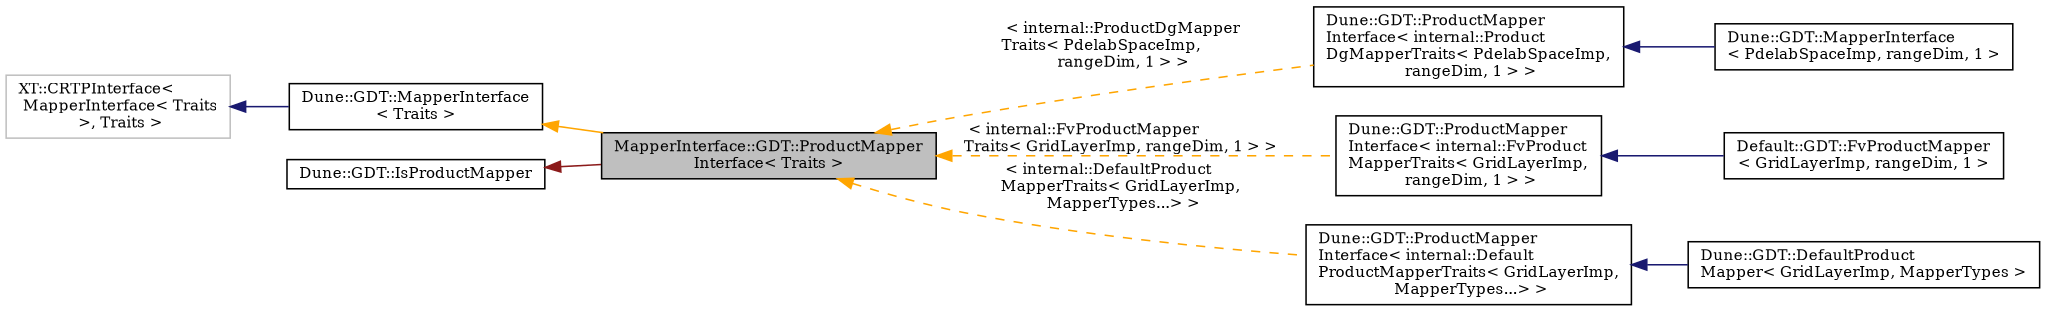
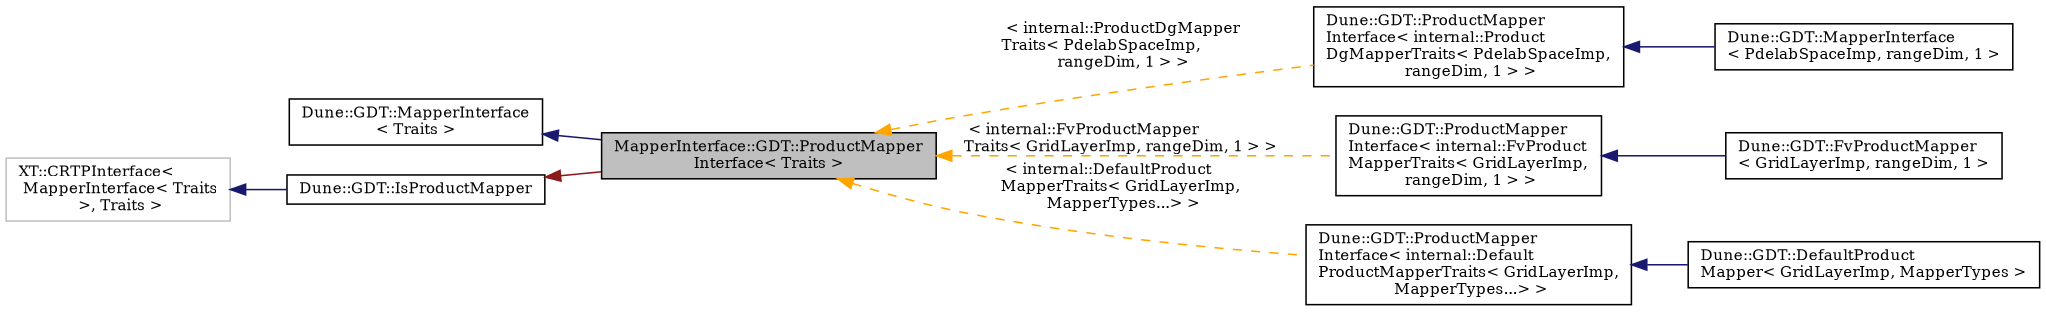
edge "Dune::GDT::MapperInterface < Traits >" -> "XT::CRTPInterface< MapperInterface< Traits >, Traits >": now "Dune::GDT::IsProductMapper" -> "XT::CRTPInterface< MapperInterface< Traits >, Traits >"
edge "MapperInterface::GDT::ProductMapper Interface< Traits >" -> "Dune::GDT::MapperInterface < Traits >": color orange -> midnightblue
node "Default::GDT::FvProductMapper < GridLayerImp, rangeDim, 1 >": label "Default::GDT::FvProductMapper < GridLayerImp, rangeDim, 1 >" -> "Dune::GDT::FvProductMapper < GridLayerImp, rangeDim, 1 >"
